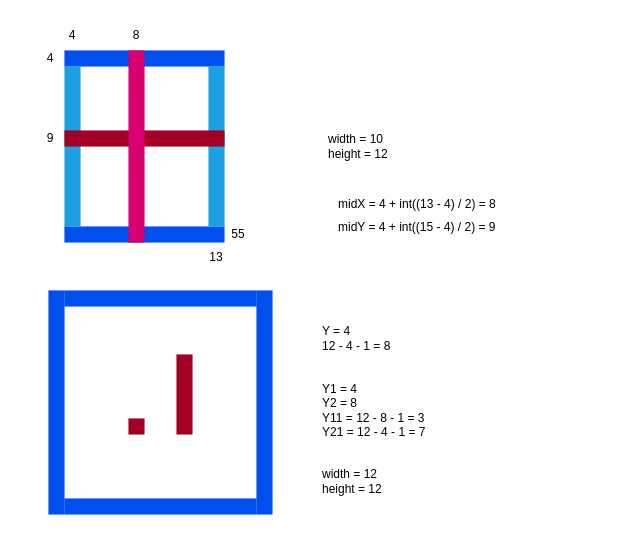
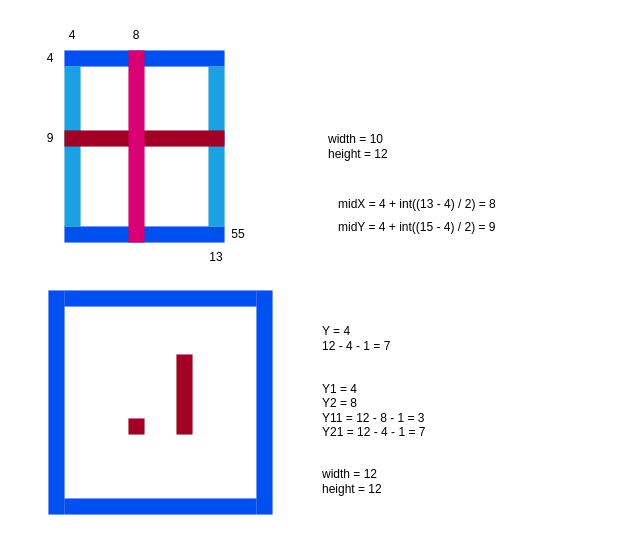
node "Y = 4 12 - 4 - 1 = 8": label "Y = 4 12 - 4 - 1 = 8" -> "Y = 4 12 - 4 - 1 = 7"
